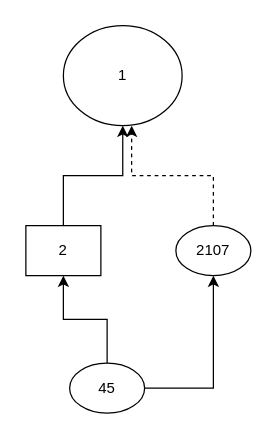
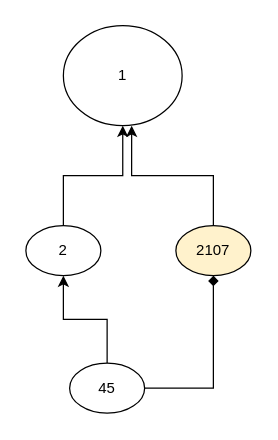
edge "2107" -> "1": style dashed -> solid
node "2": shape rectangle -> ellipse
node "2107": fillcolor #ffffff -> #fff2cc
edge "45" -> "2107": arrowhead classic -> diamond
